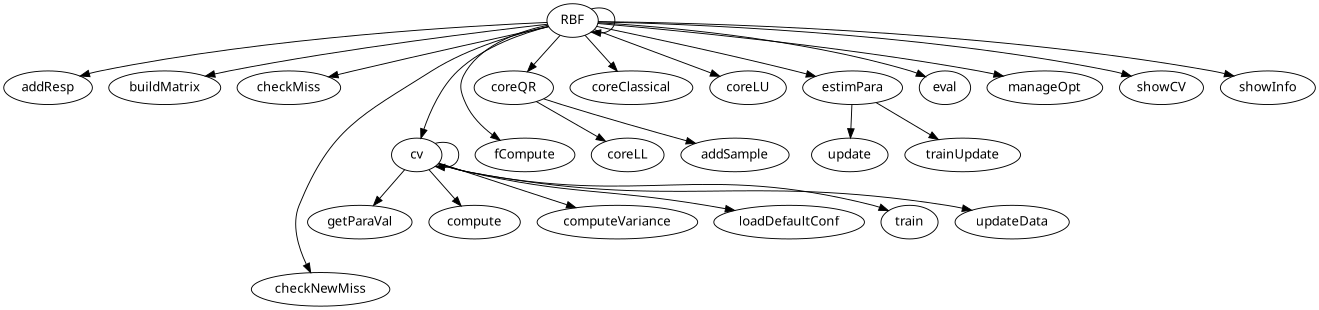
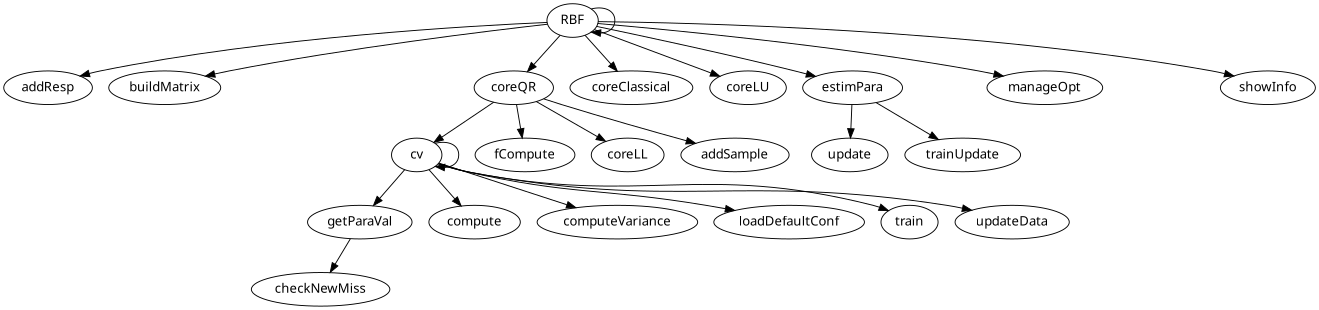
edge "RBF" -> "cv": now "coreQR" -> "cv"
edge "RBF" -> "fCompute": now "coreQR" -> "fCompute"
node "checkMiss": removed
node "eval": removed
node "showCV": removed
edge "RBF" -> "checkNewMiss": now "getParaVal" -> "checkNewMiss"
